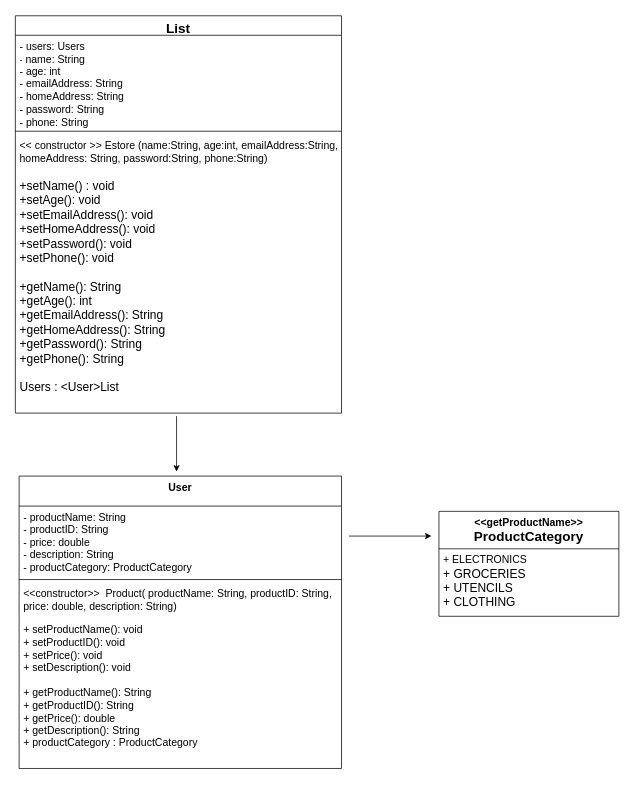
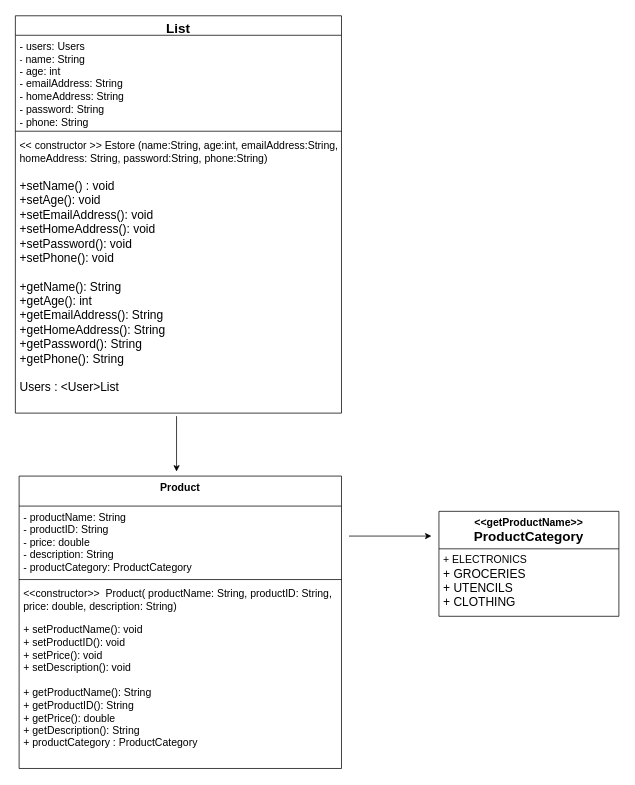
node "User": label "User" -> "Product"
